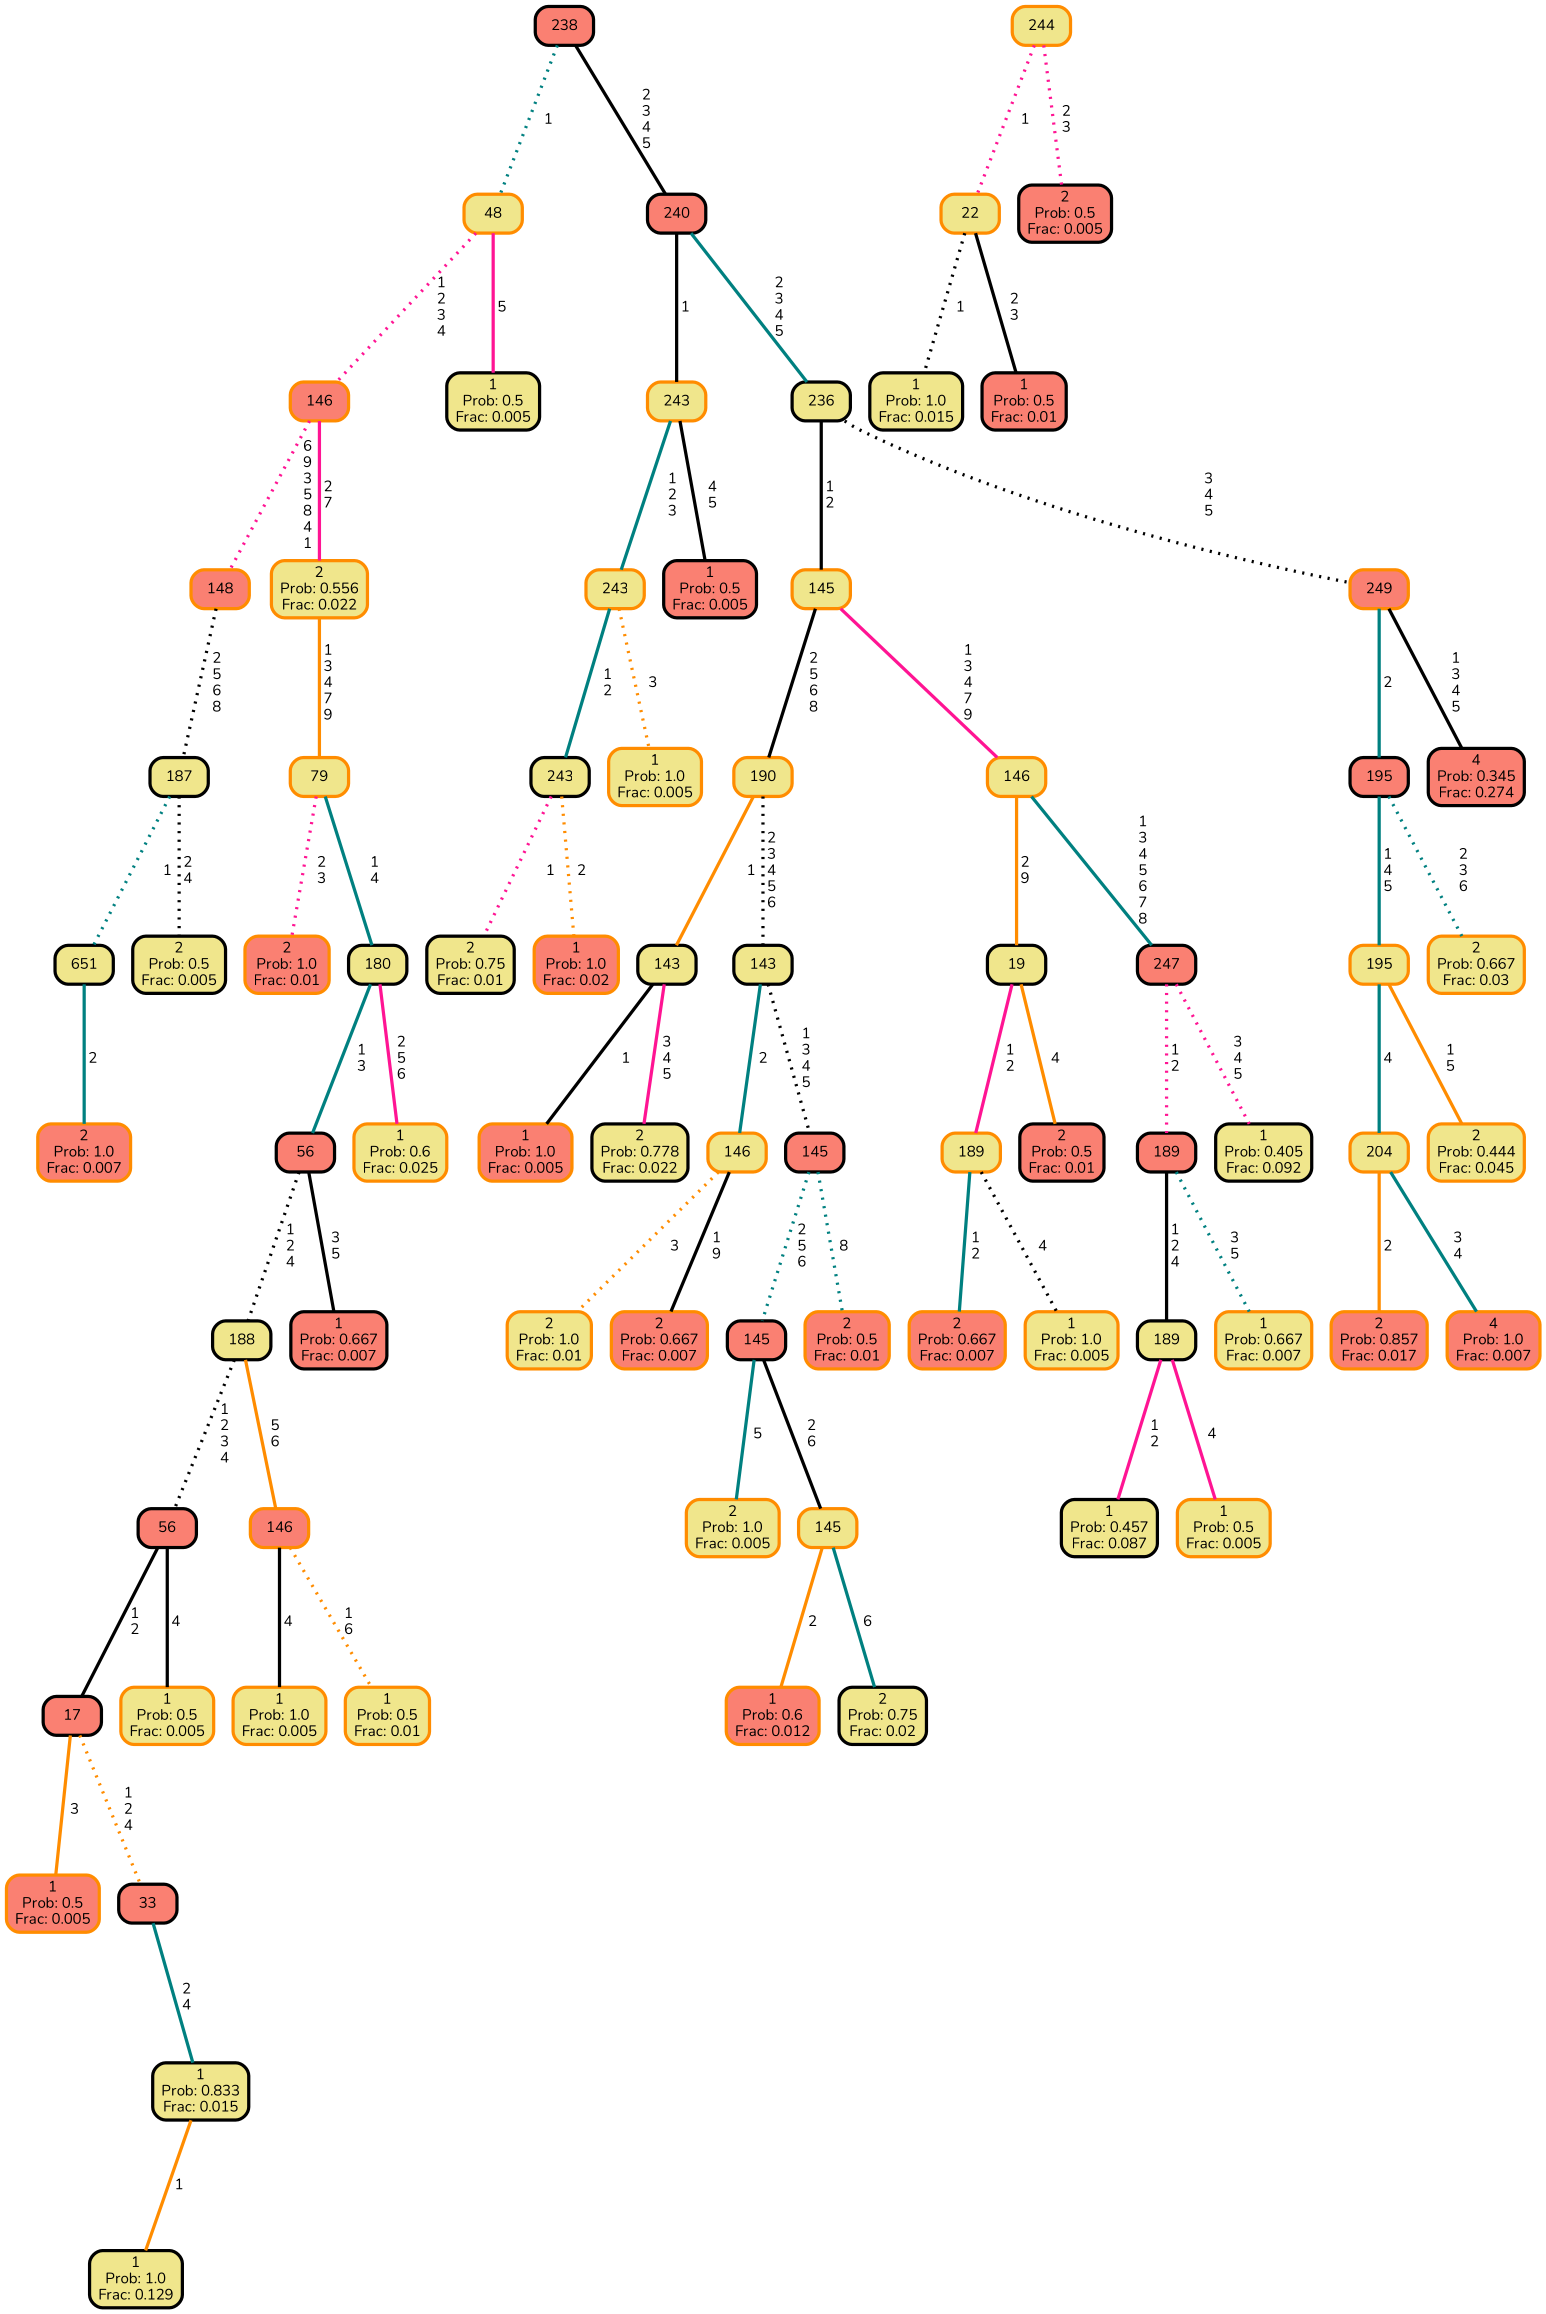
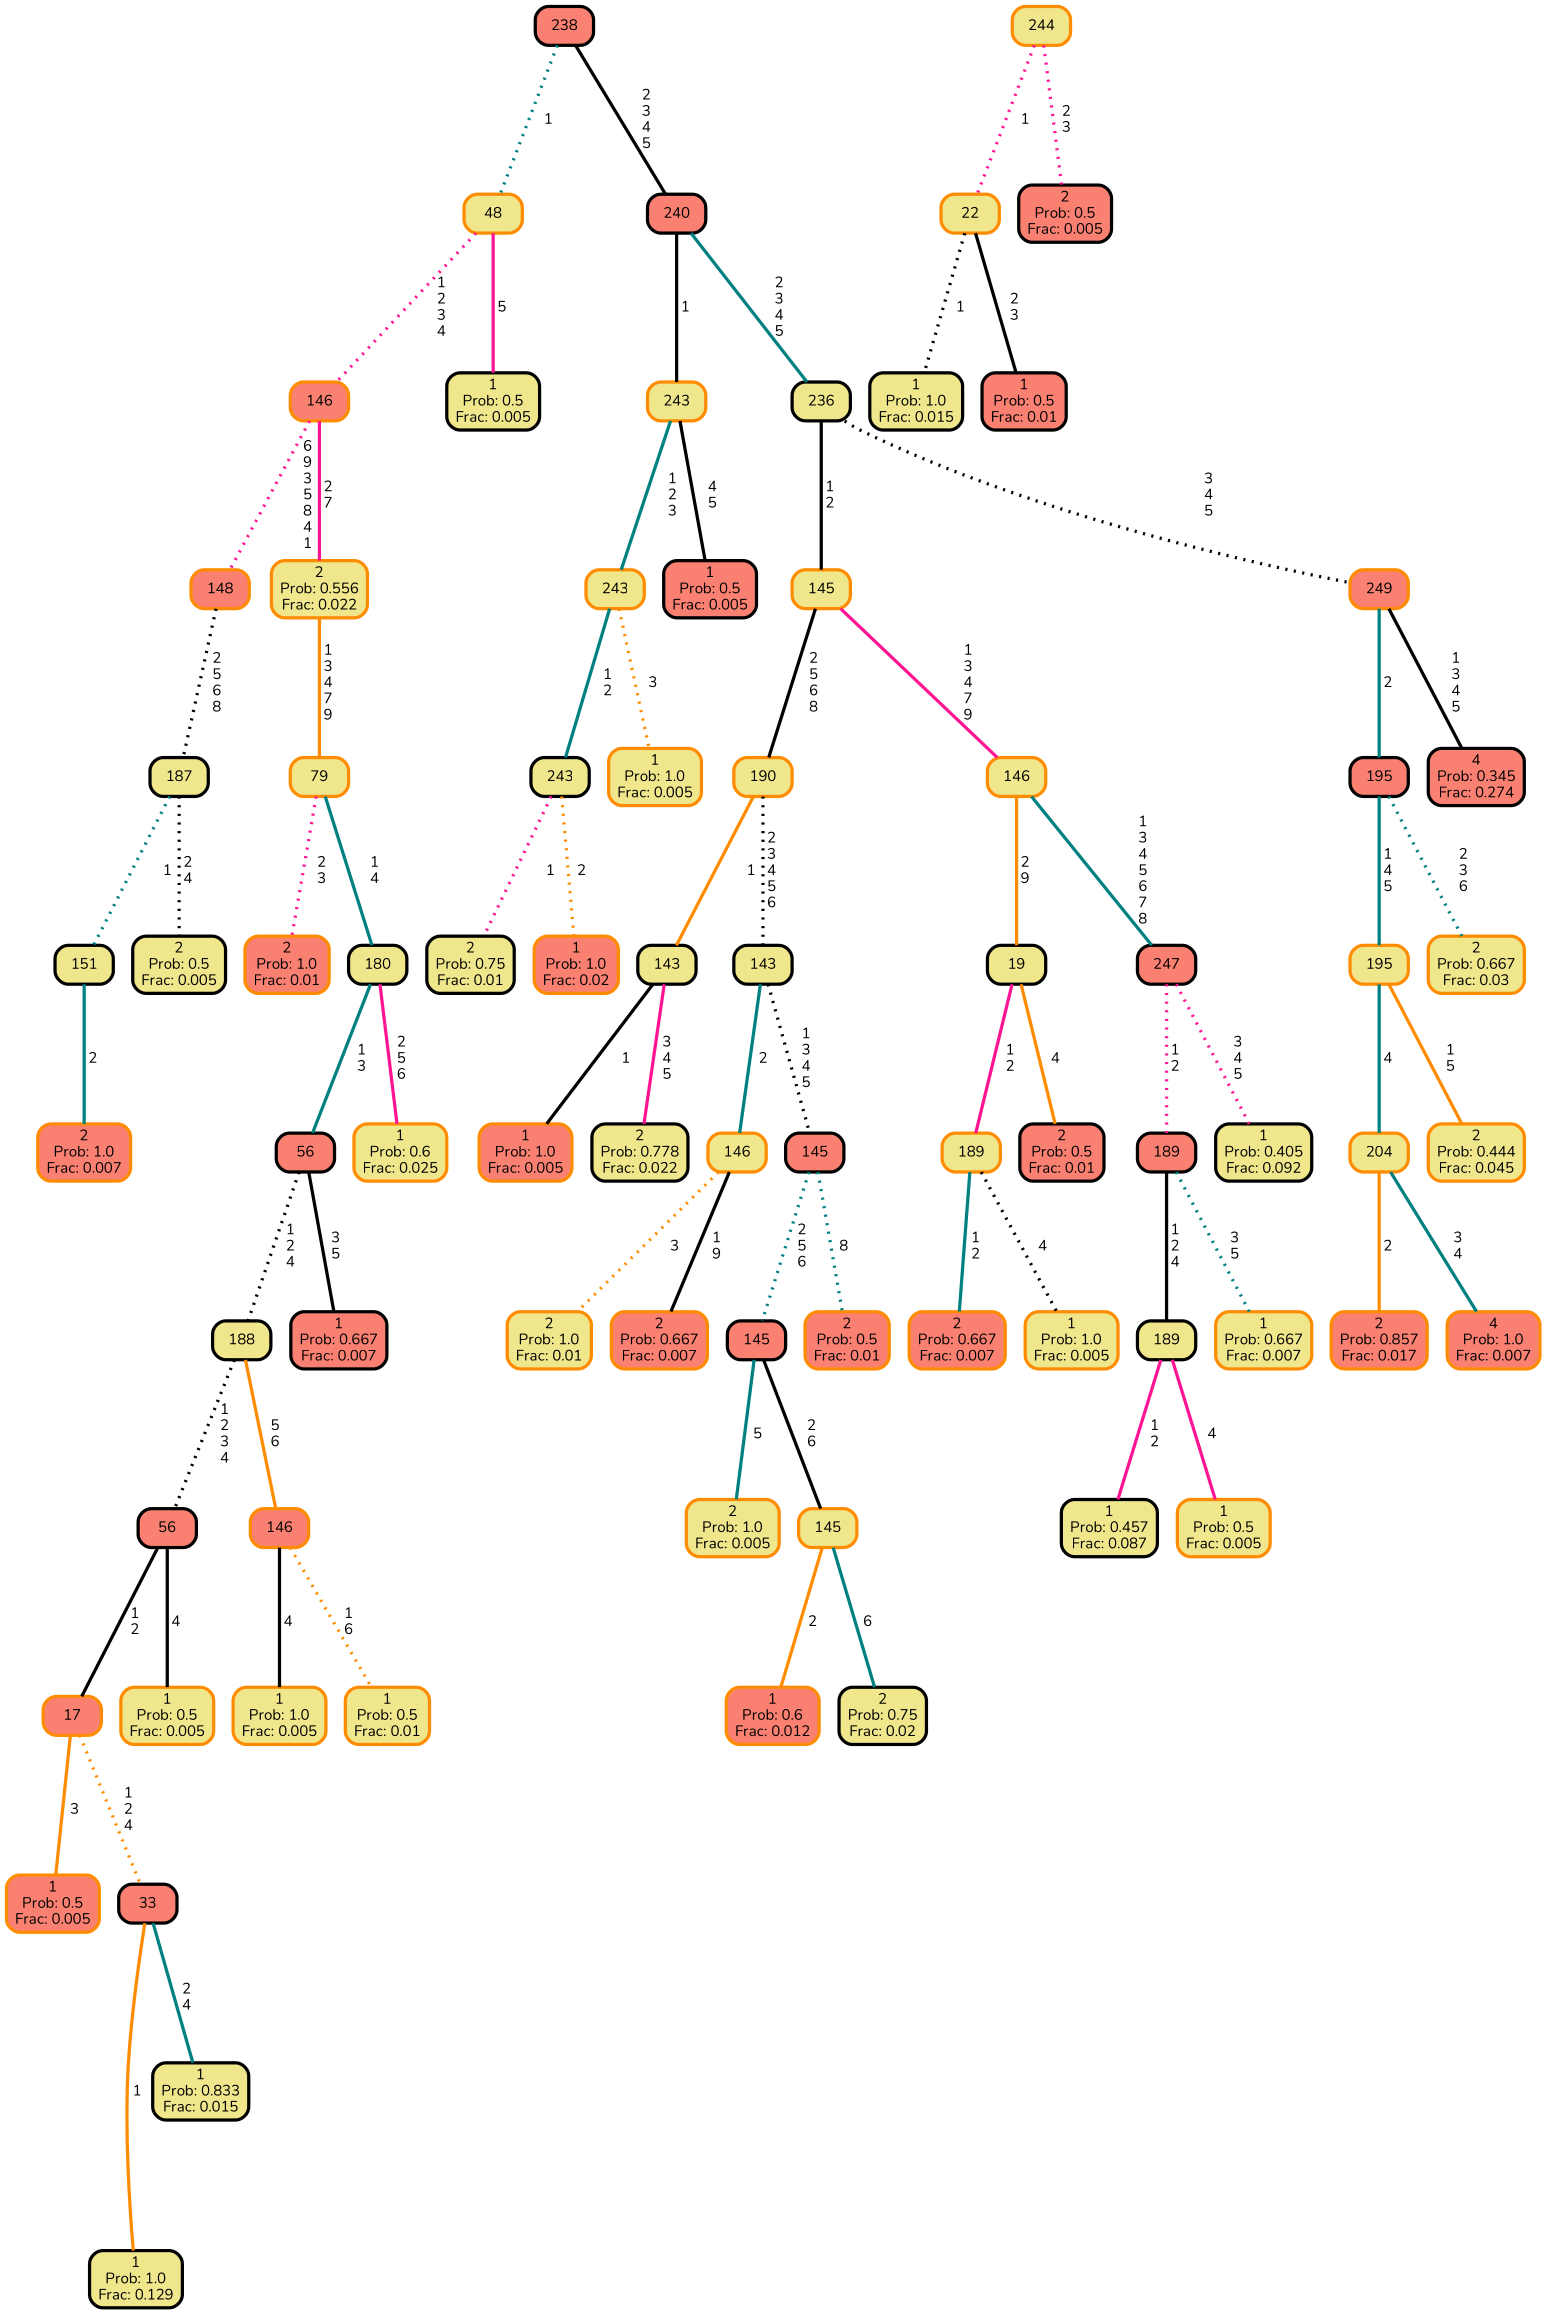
node "651": label "651" -> "151"
node "17": color black -> darkorange
edge "1 Prob: 0.833 Frac: 0.015" -- "1 Prob: 1.0 Frac: 0.129": now "33" -- "1 Prob: 1.0 Frac: 0.129"
